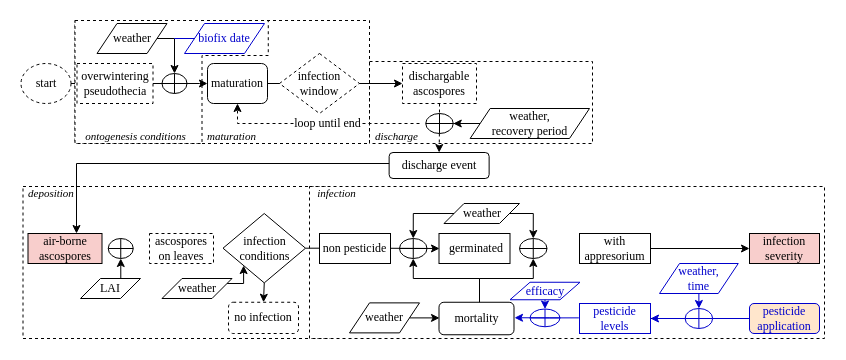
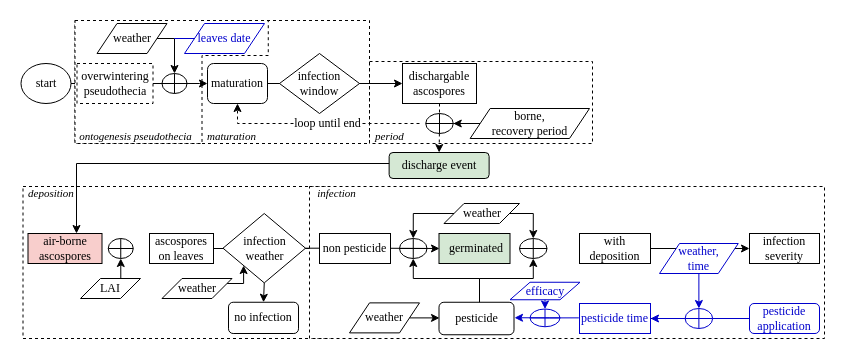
node "biofix date": label "biofix date" -> "leaves date"
node "start": style dashed -> solid
node "infection window": style dashed -> solid
node "dischargable ascospores": style dashed -> solid
node "weather, recovery period": label "weather, recovery period" -> "borne, recovery period"
node "ontogenesis conditions": label "ontogenesis conditions" -> "ontogenesis pseudothecia"
node "discharge": label "discharge" -> "period"
node "discharge event": fillcolor #ffffff -> #d5e8d4
node "ascospores on leaves": style dashed -> solid
edge "ascospores on leaves" -> "non pesticide": added
node "infection conditions": label "infection conditions" -> "infection weather"
node "germinated": fillcolor #ffffff -> #d5e8d4
node "with appresorium": label "with appresorium" -> "with deposition"
node "infection severity": fillcolor #f8cecc -> #ffffff
node "weather, time": moved (699, 279) -> (699, 259)
node "no infection": style dashed -> solid
node "mortality": label "mortality" -> "pesticide"
node "pesticide levels": label "pesticide levels" -> "pesticide time"
node "pesticide application": fillcolor #ffe6cc -> #ffffff
